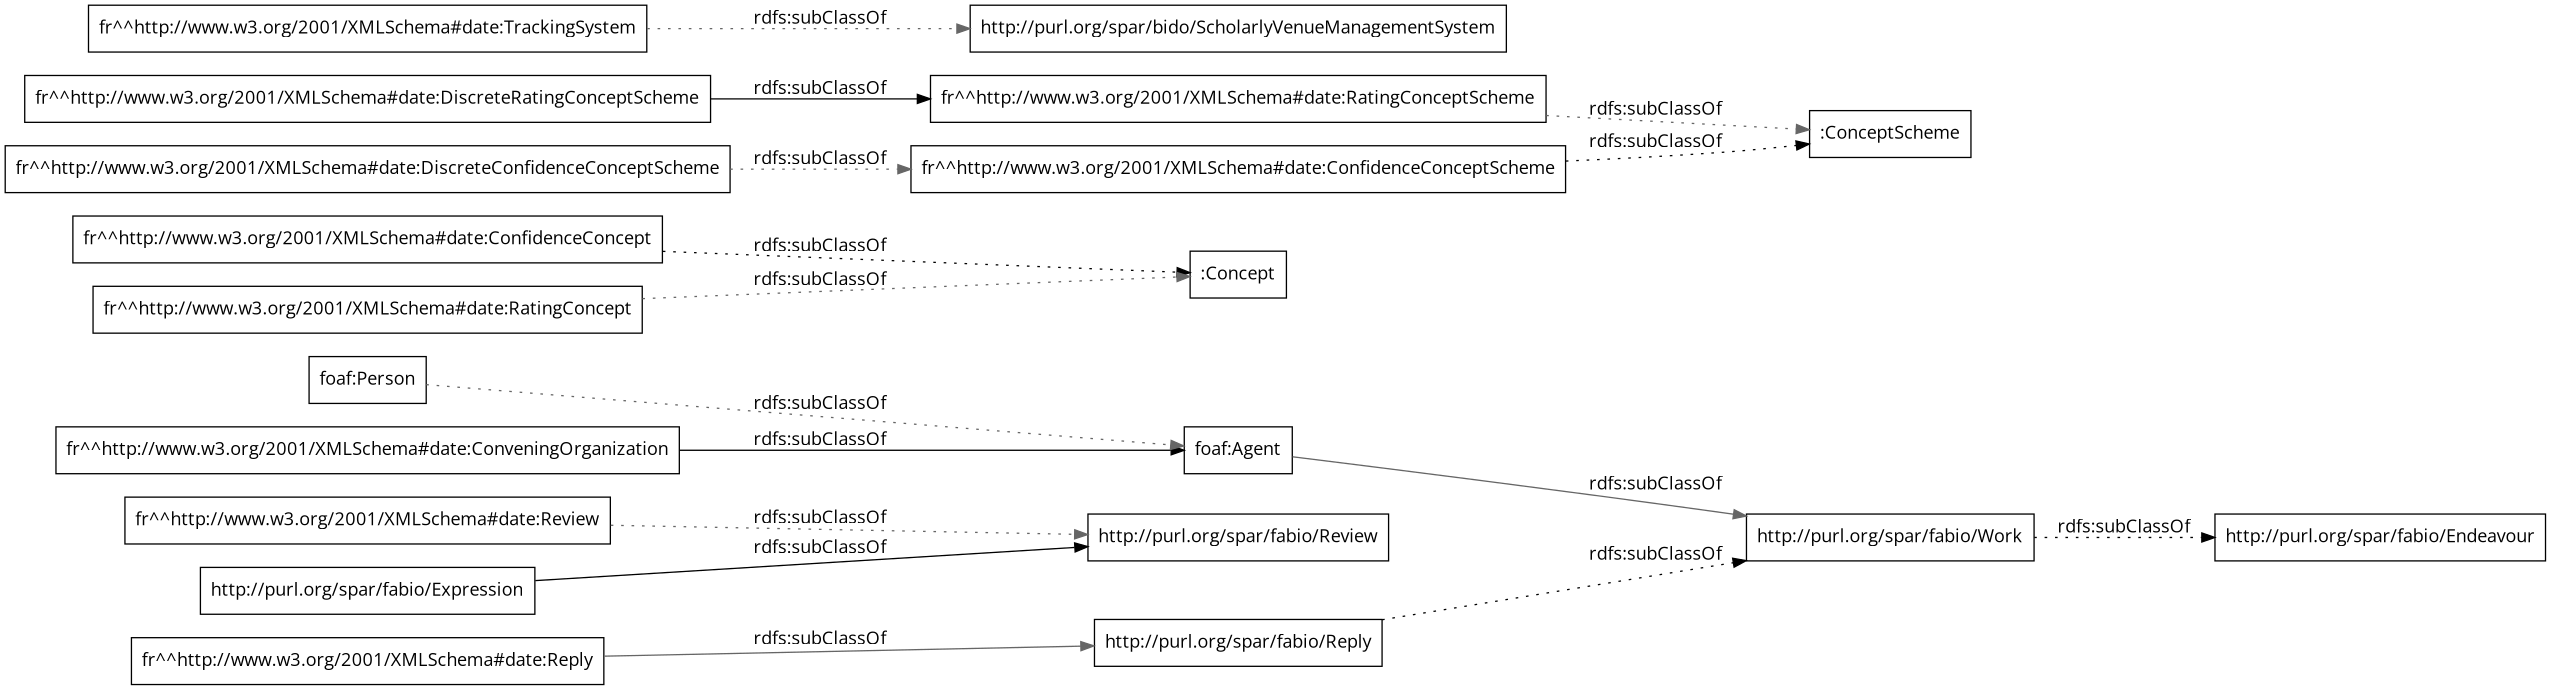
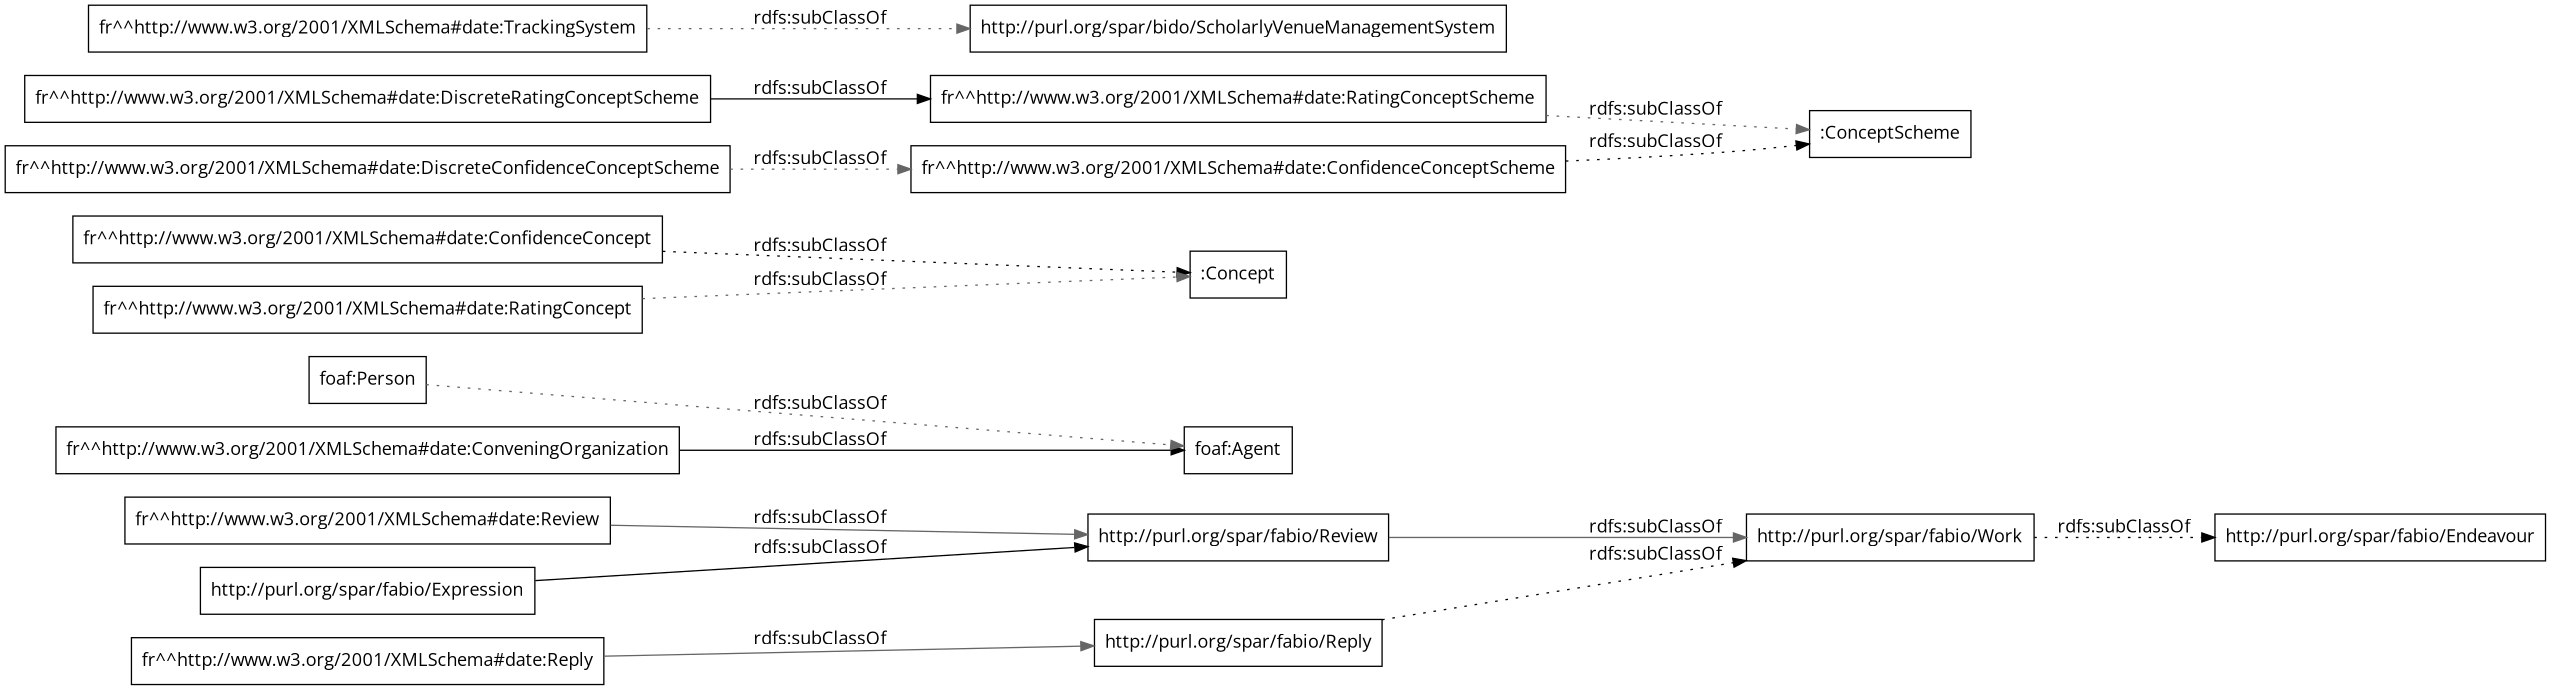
edge "foaf:Agent" -> "http://purl.org/spar/fabio/Work": now "http://purl.org/spar/fabio/Review" -> "http://purl.org/spar/fabio/Work"
edge "fr^^http://www.w3.org/2001/XMLSchema#date:Review" -> "http://purl.org/spar/fabio/Review": style dotted -> solid
